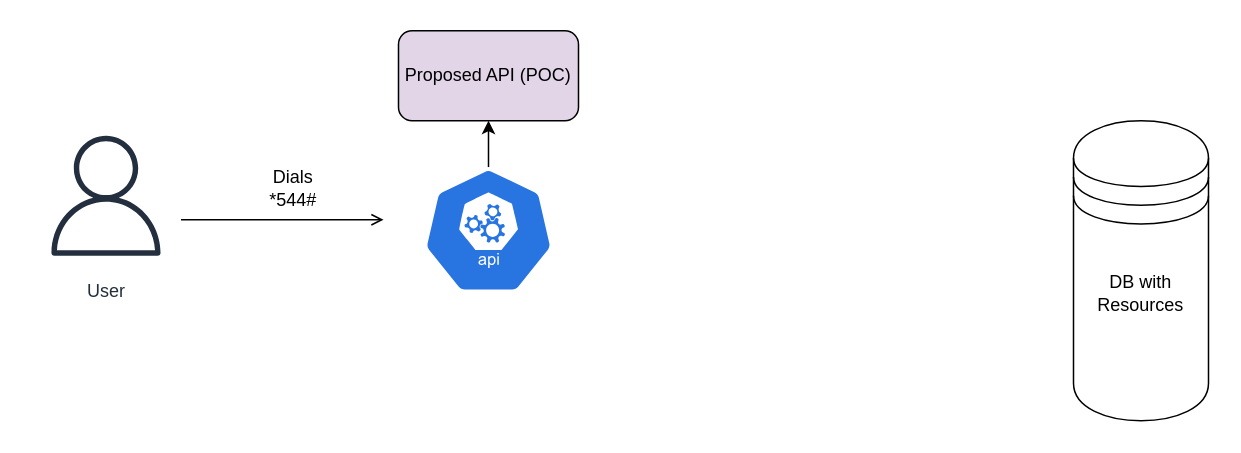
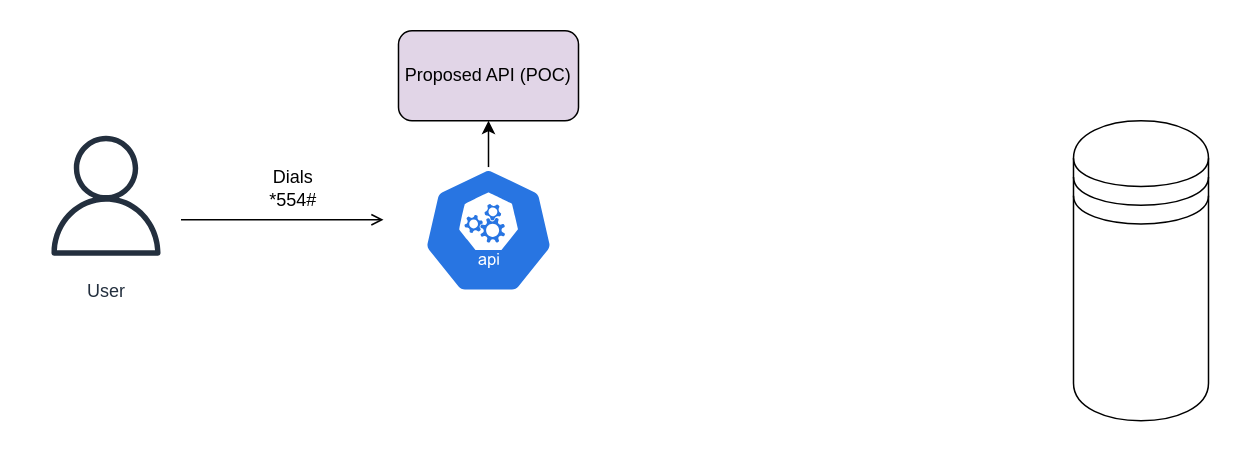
node "Dials *544#": label "Dials *544#" -> "Dials *554#"
node "DB with Resources": removed
